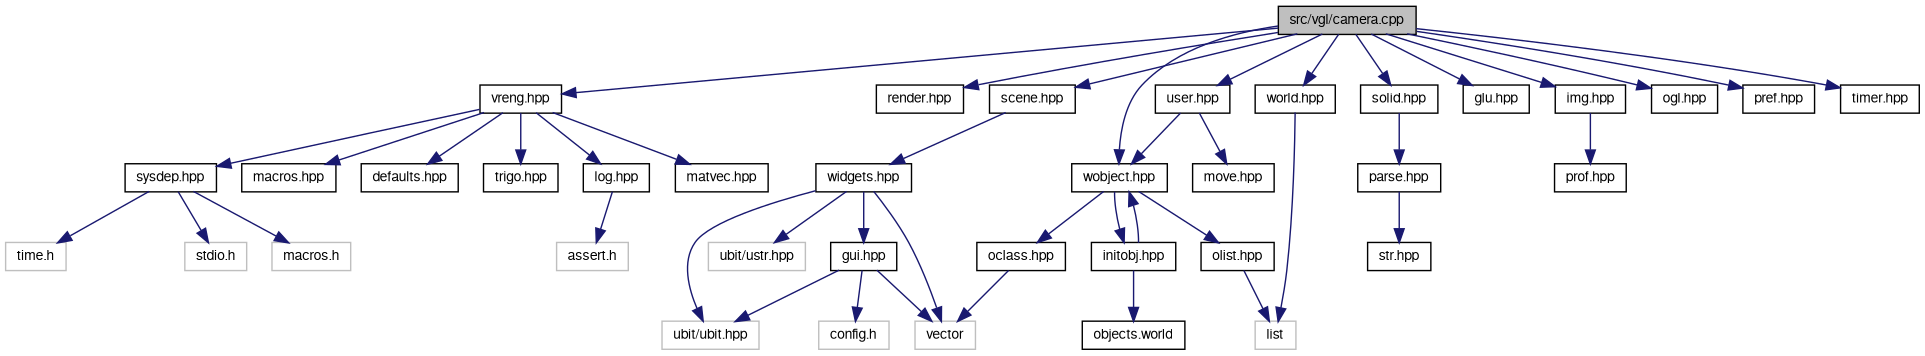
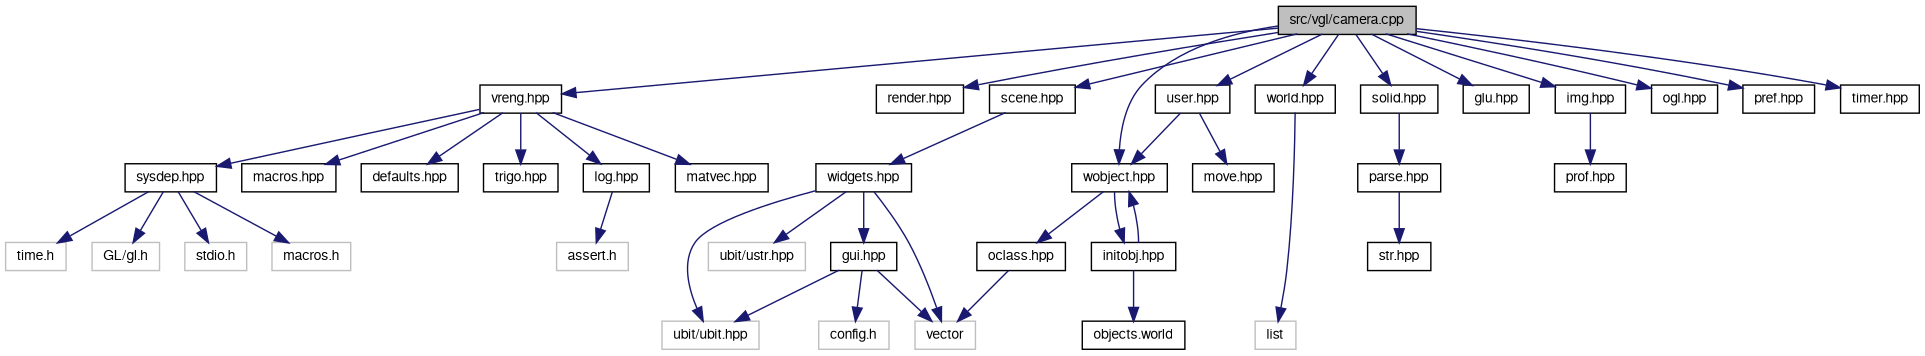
node "GL/gl.h": added
node "olist.hpp": removed
